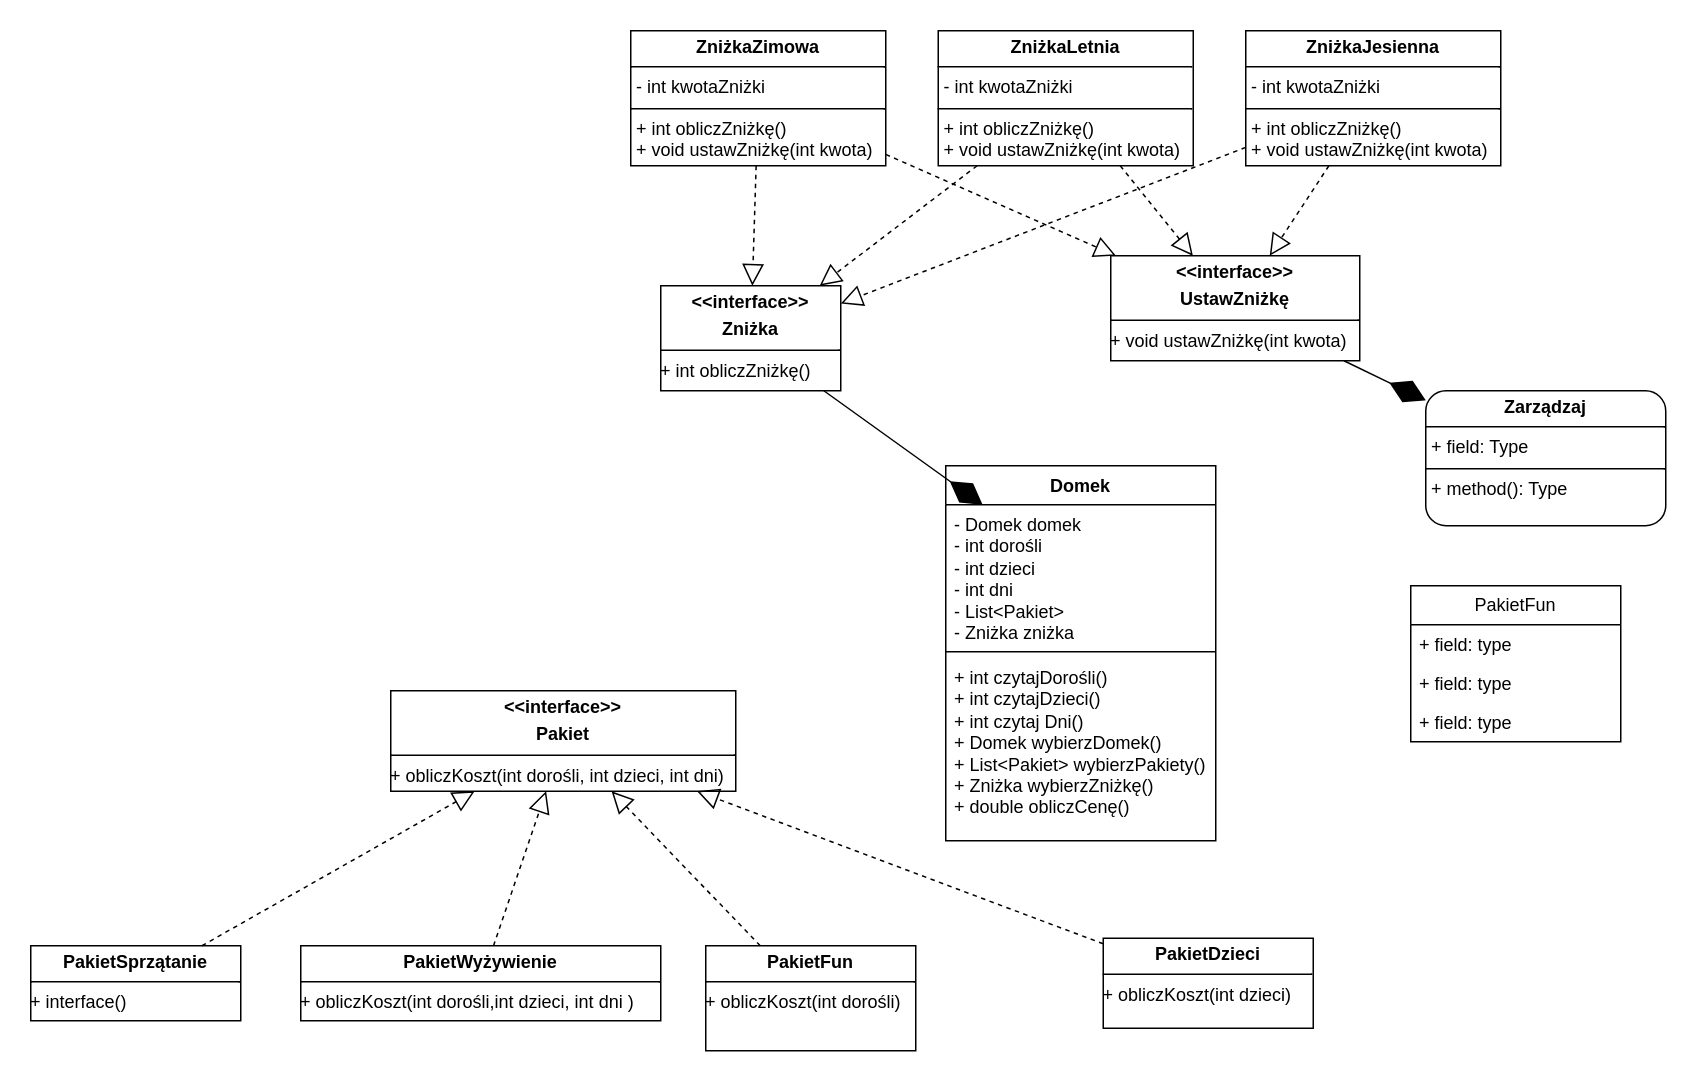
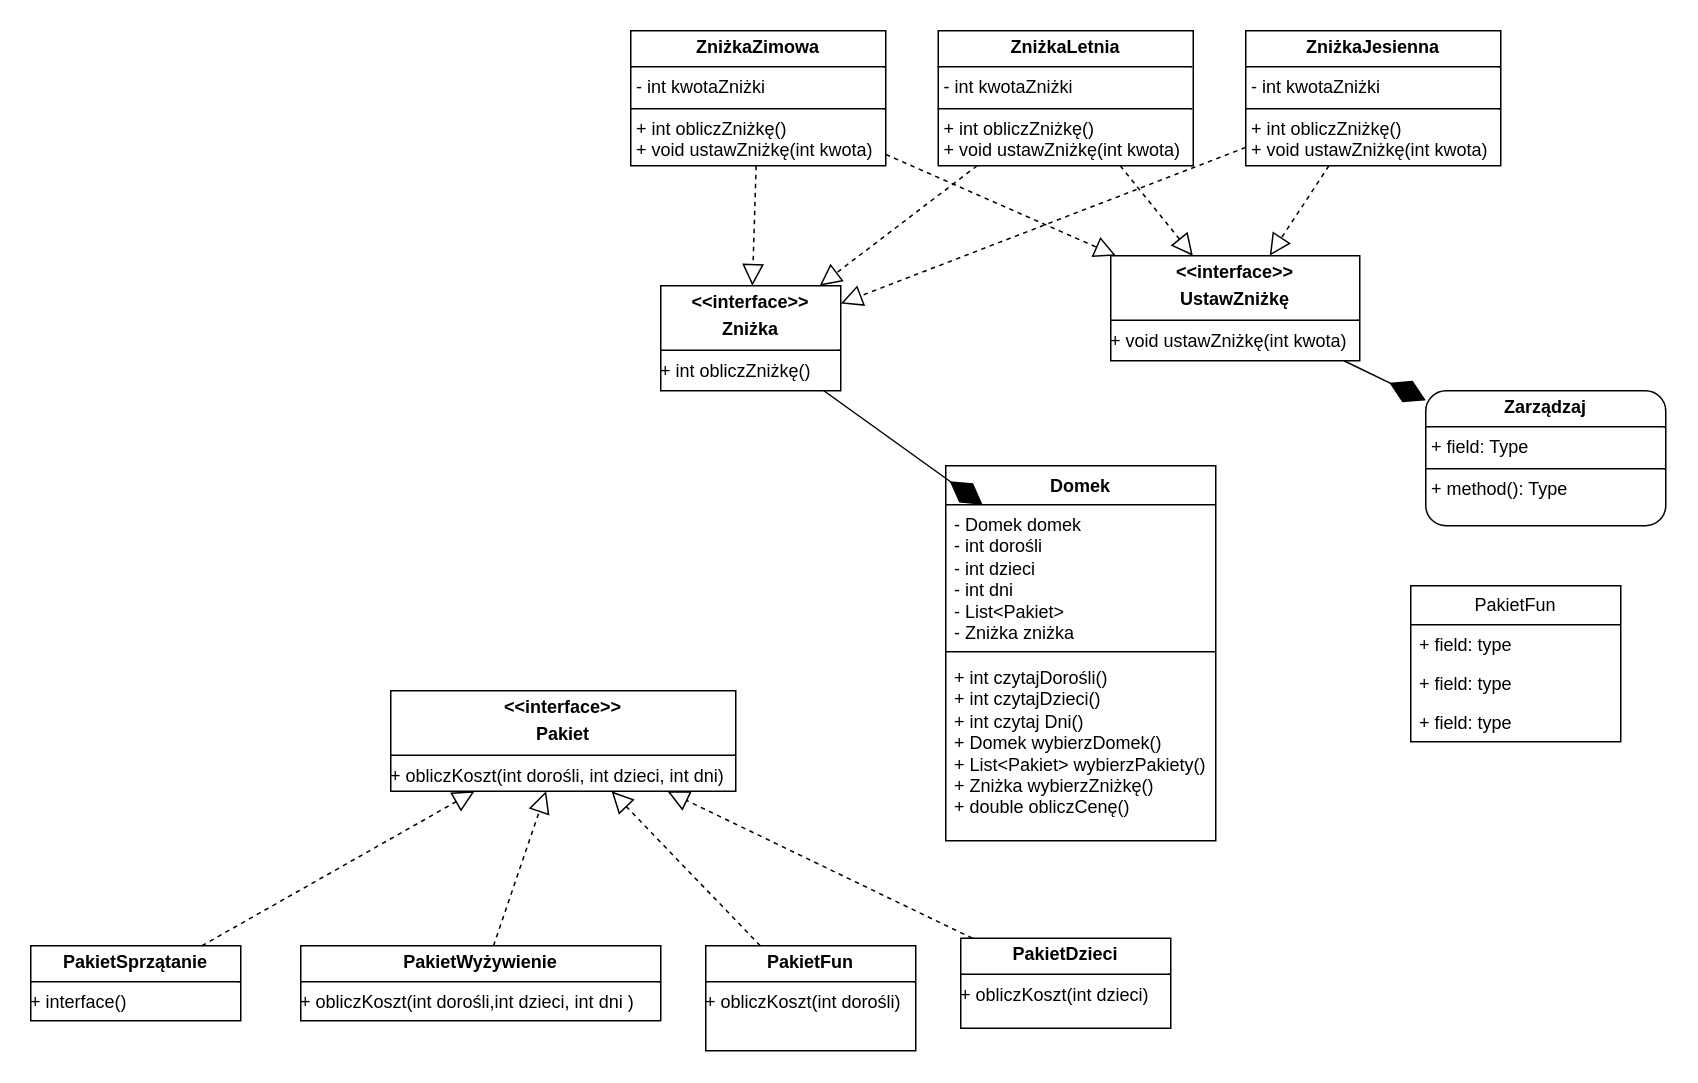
node "PakietDzieci + obliczKoszt(int dzieci)": moved (1208, 983) -> (1066, 983)
